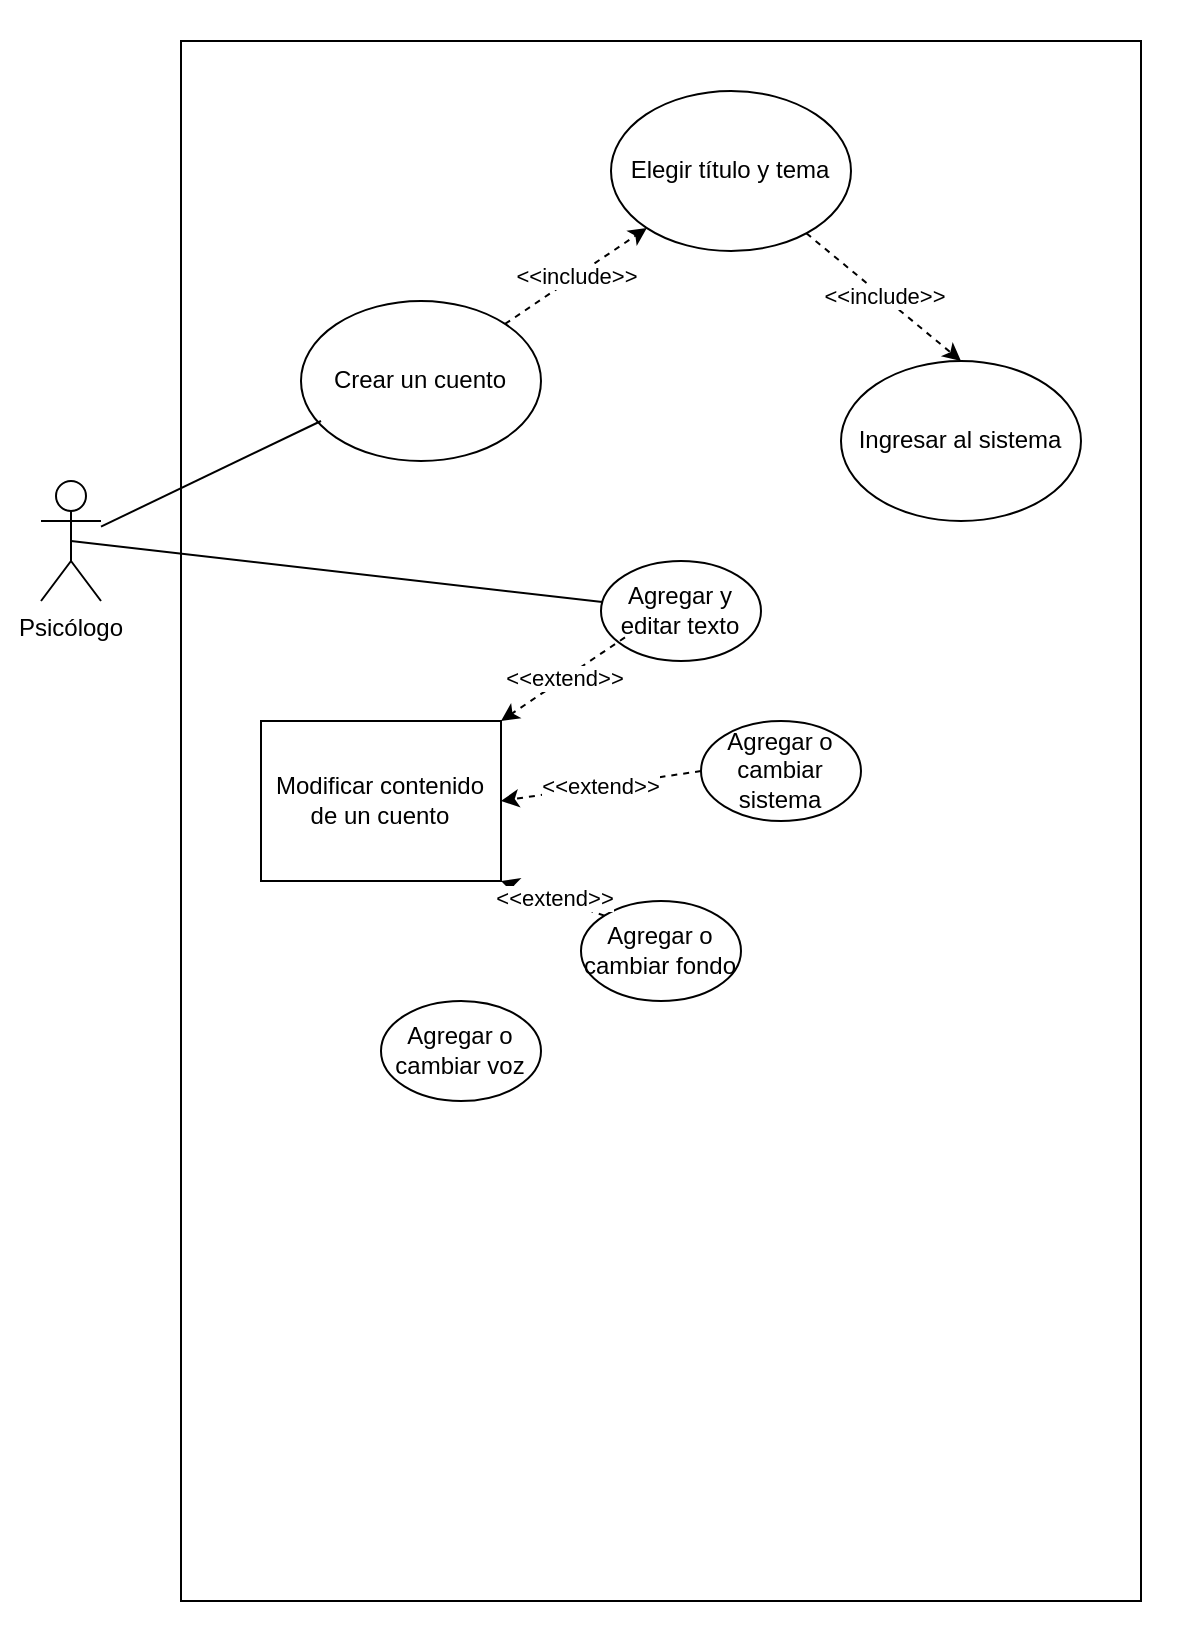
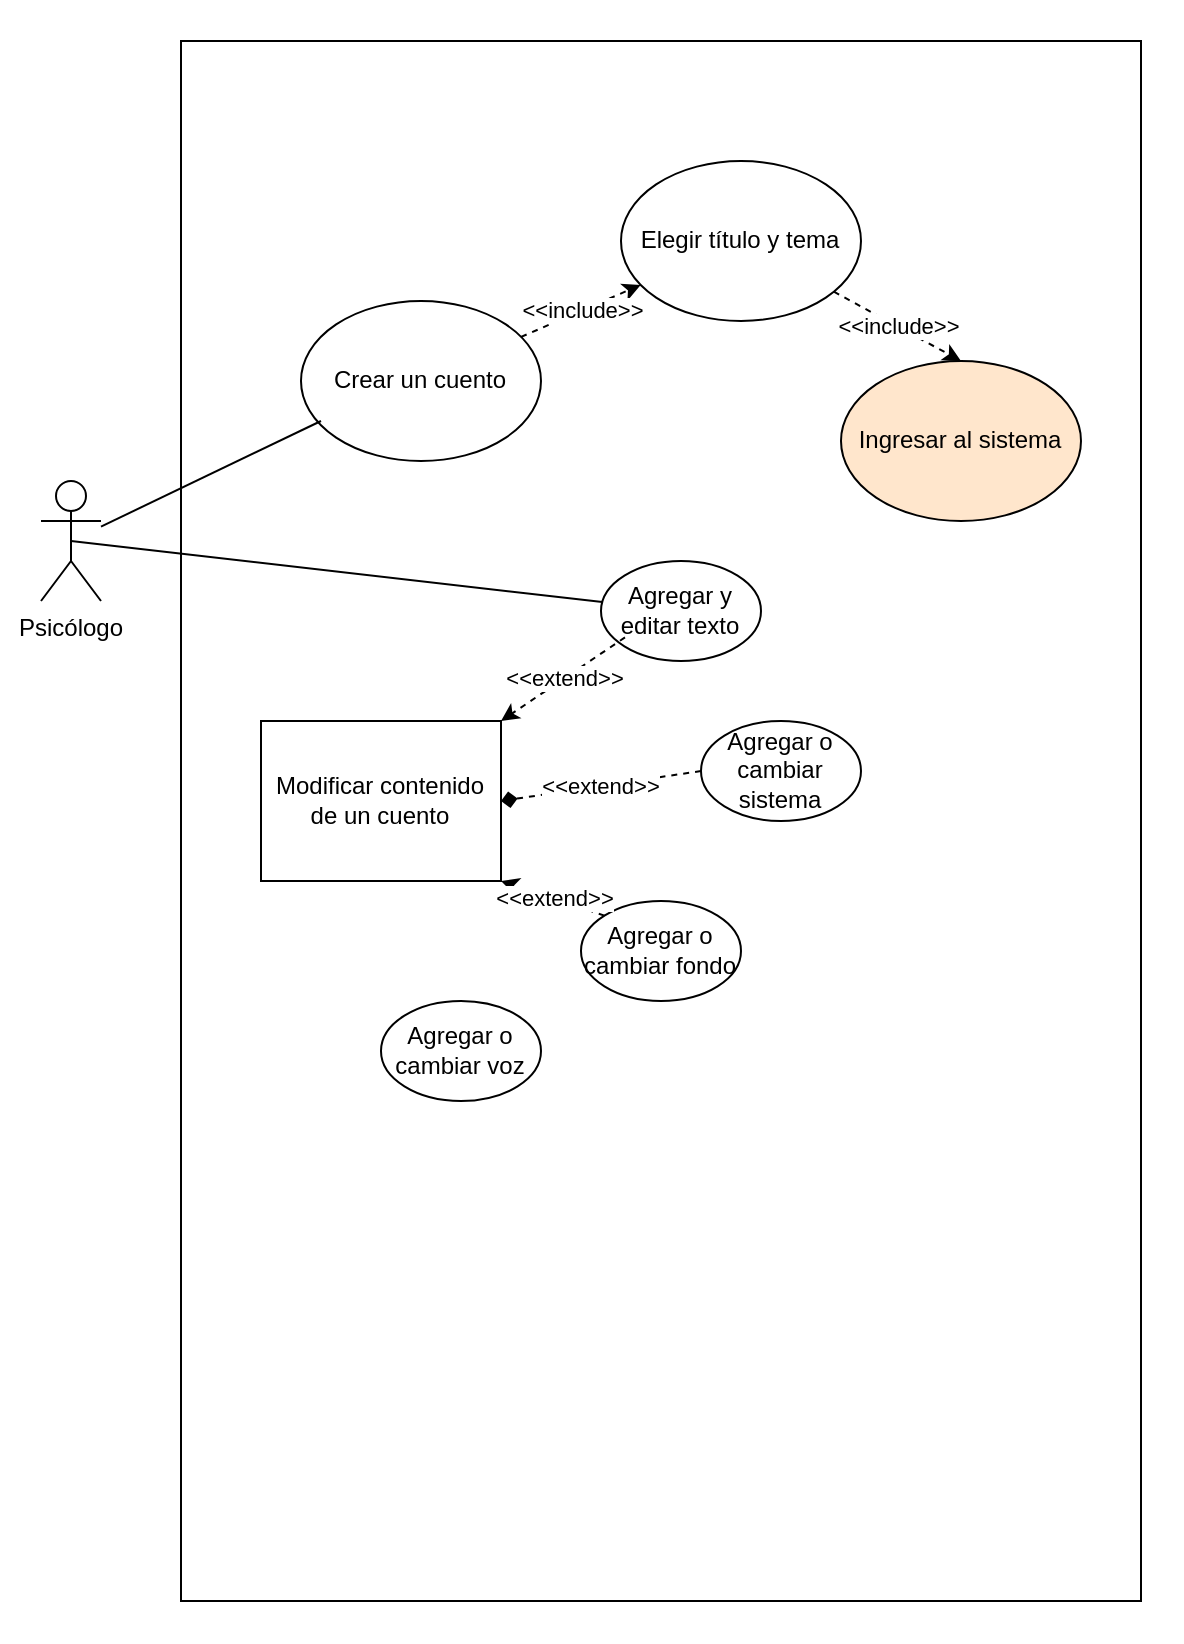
node "Elegir título y tema": moved (731, 171) -> (741, 241)
node "Ingresar al sistema": fillcolor #ffffff -> #ffe6cc
edge "Agregar o cambiar sistema" -> "Modificar contenido de un cuento": arrowhead classic -> diamond
